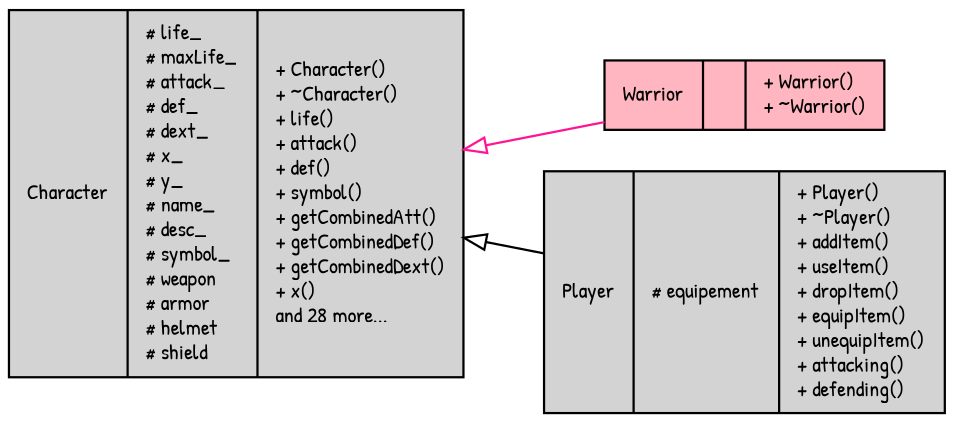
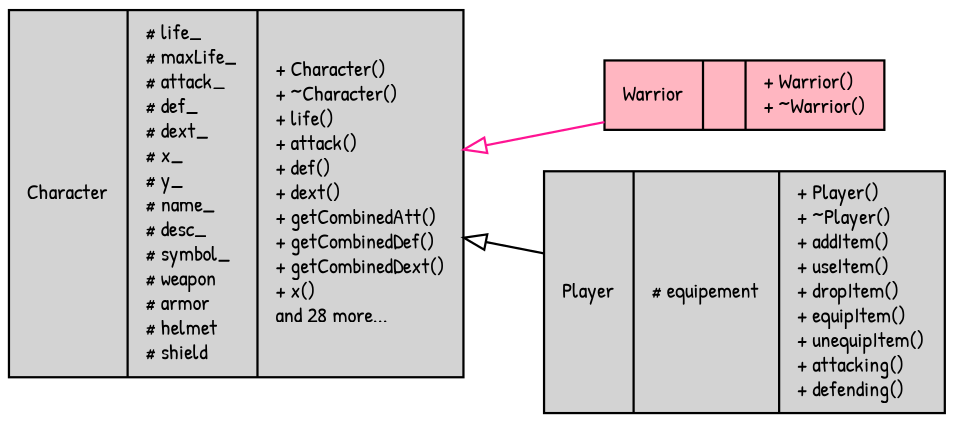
node "Character": text "+ symbol()" -> "+ dext()"
